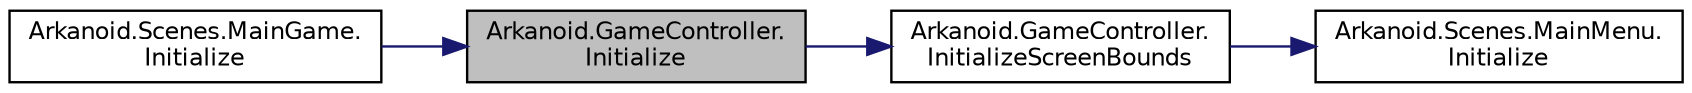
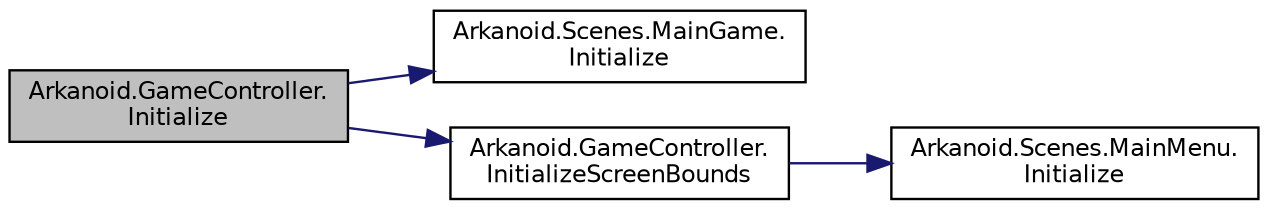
edge "Arkanoid.Scenes.MainGame. Initialize" -> "Arkanoid.GameController. Initialize": reversed
